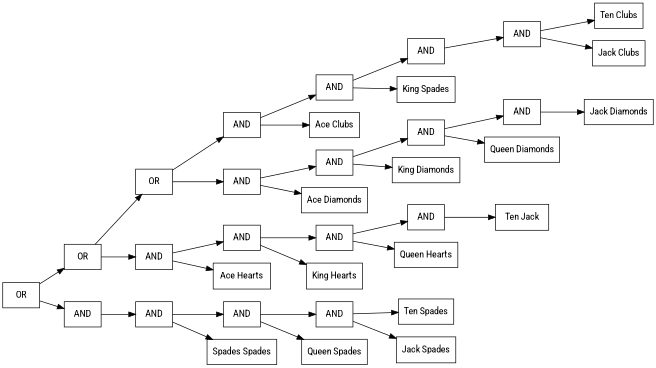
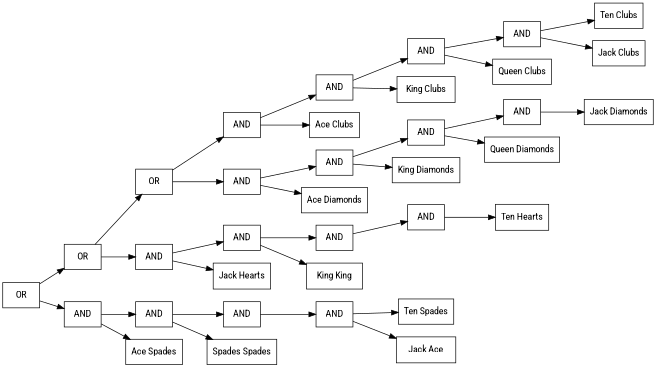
node "Queen Clubs": added
node "King Spades": label "King Spades" -> "King Clubs"
node "Ten Jack": label "Ten Jack" -> "Ten Hearts"
node "Queen Hearts": removed
node "Ace Hearts": label "Ace Hearts" -> "Jack Hearts"
node "King Hearts": label "King Hearts" -> "King King"
node "Jack Spades": label "Jack Spades" -> "Jack Ace"
node "Ace Spades": added
node "Queen Spades": removed
